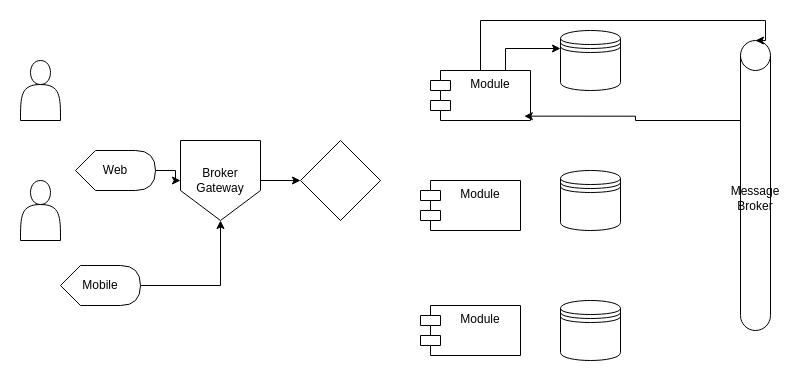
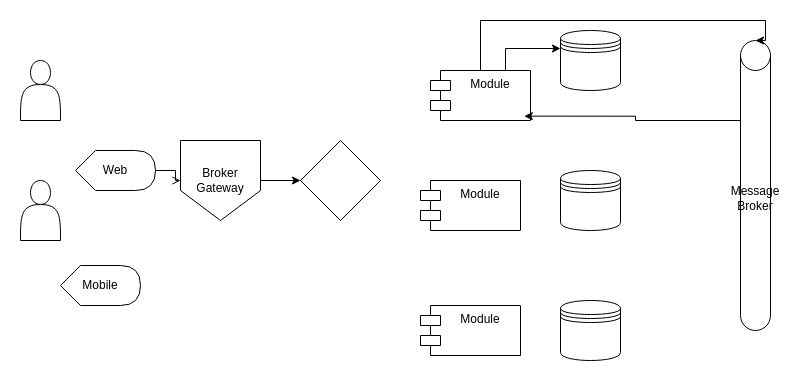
edge "Web" -> "Broker Gateway": arrowhead classic -> open
edge "Mobile" -> "Broker Gateway": removed
